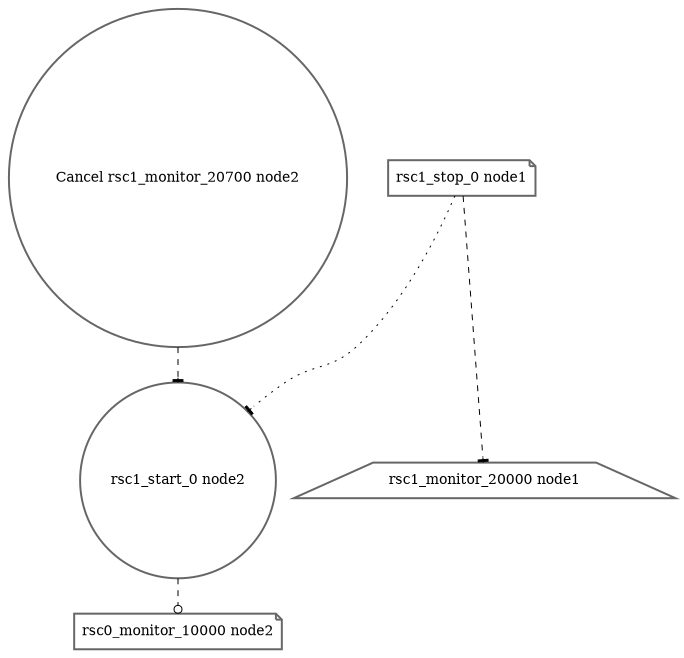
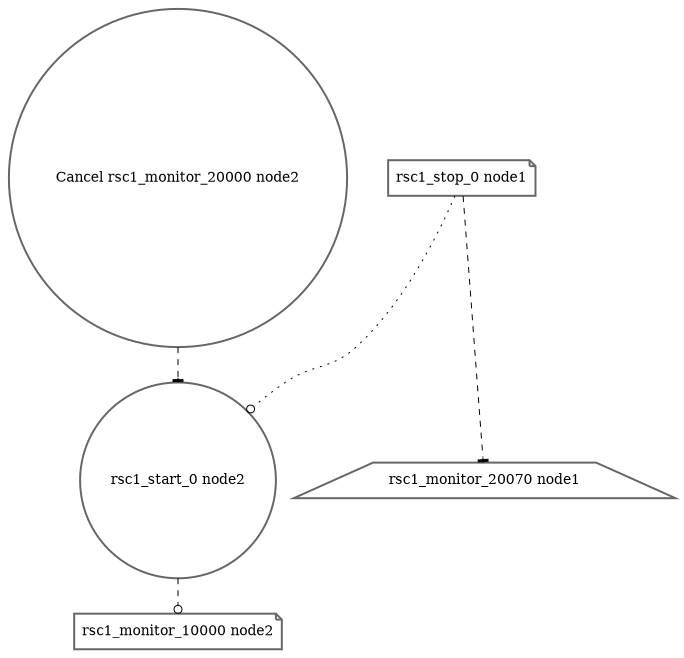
node "Cancel rsc1_monitor_20700 node2": label "Cancel rsc1_monitor_20700 node2" -> "Cancel rsc1_monitor_20000 node2"
edge "rsc1_stop_0 node1" -> "rsc1_start_0 node2": arrowhead tee -> odot
node "rsc1_monitor_20000 node1": label "rsc1_monitor_20000 node1" -> "rsc1_monitor_20070 node1"
node "rsc0_monitor_10000 node2": label "rsc0_monitor_10000 node2" -> "rsc1_monitor_10000 node2"
